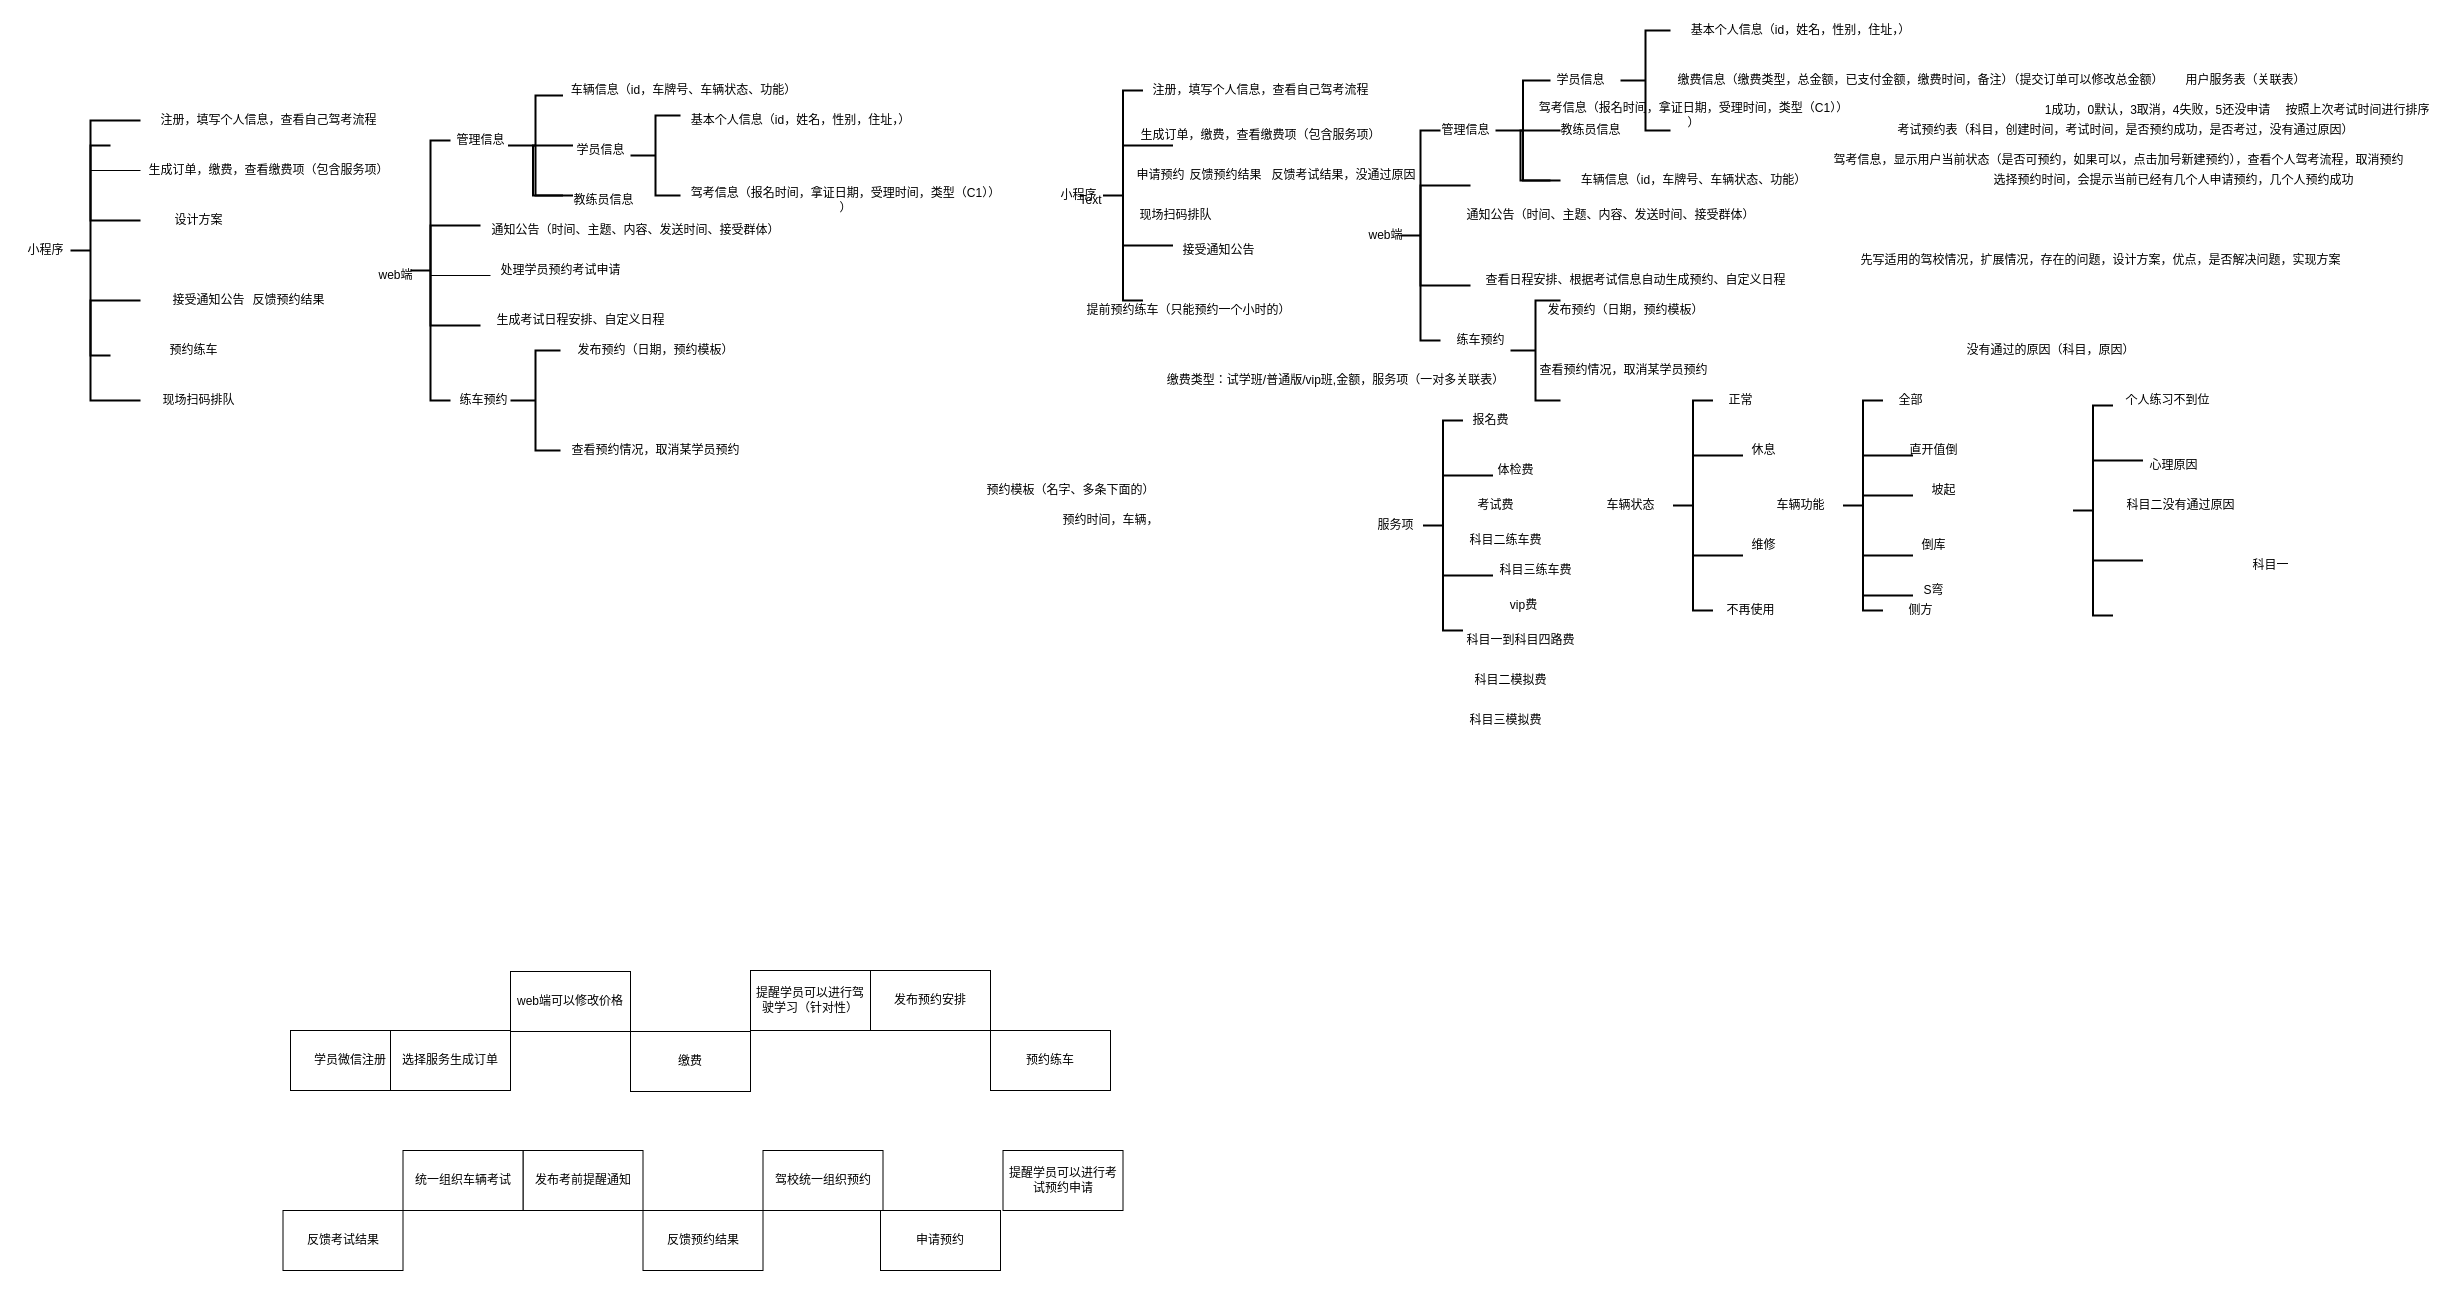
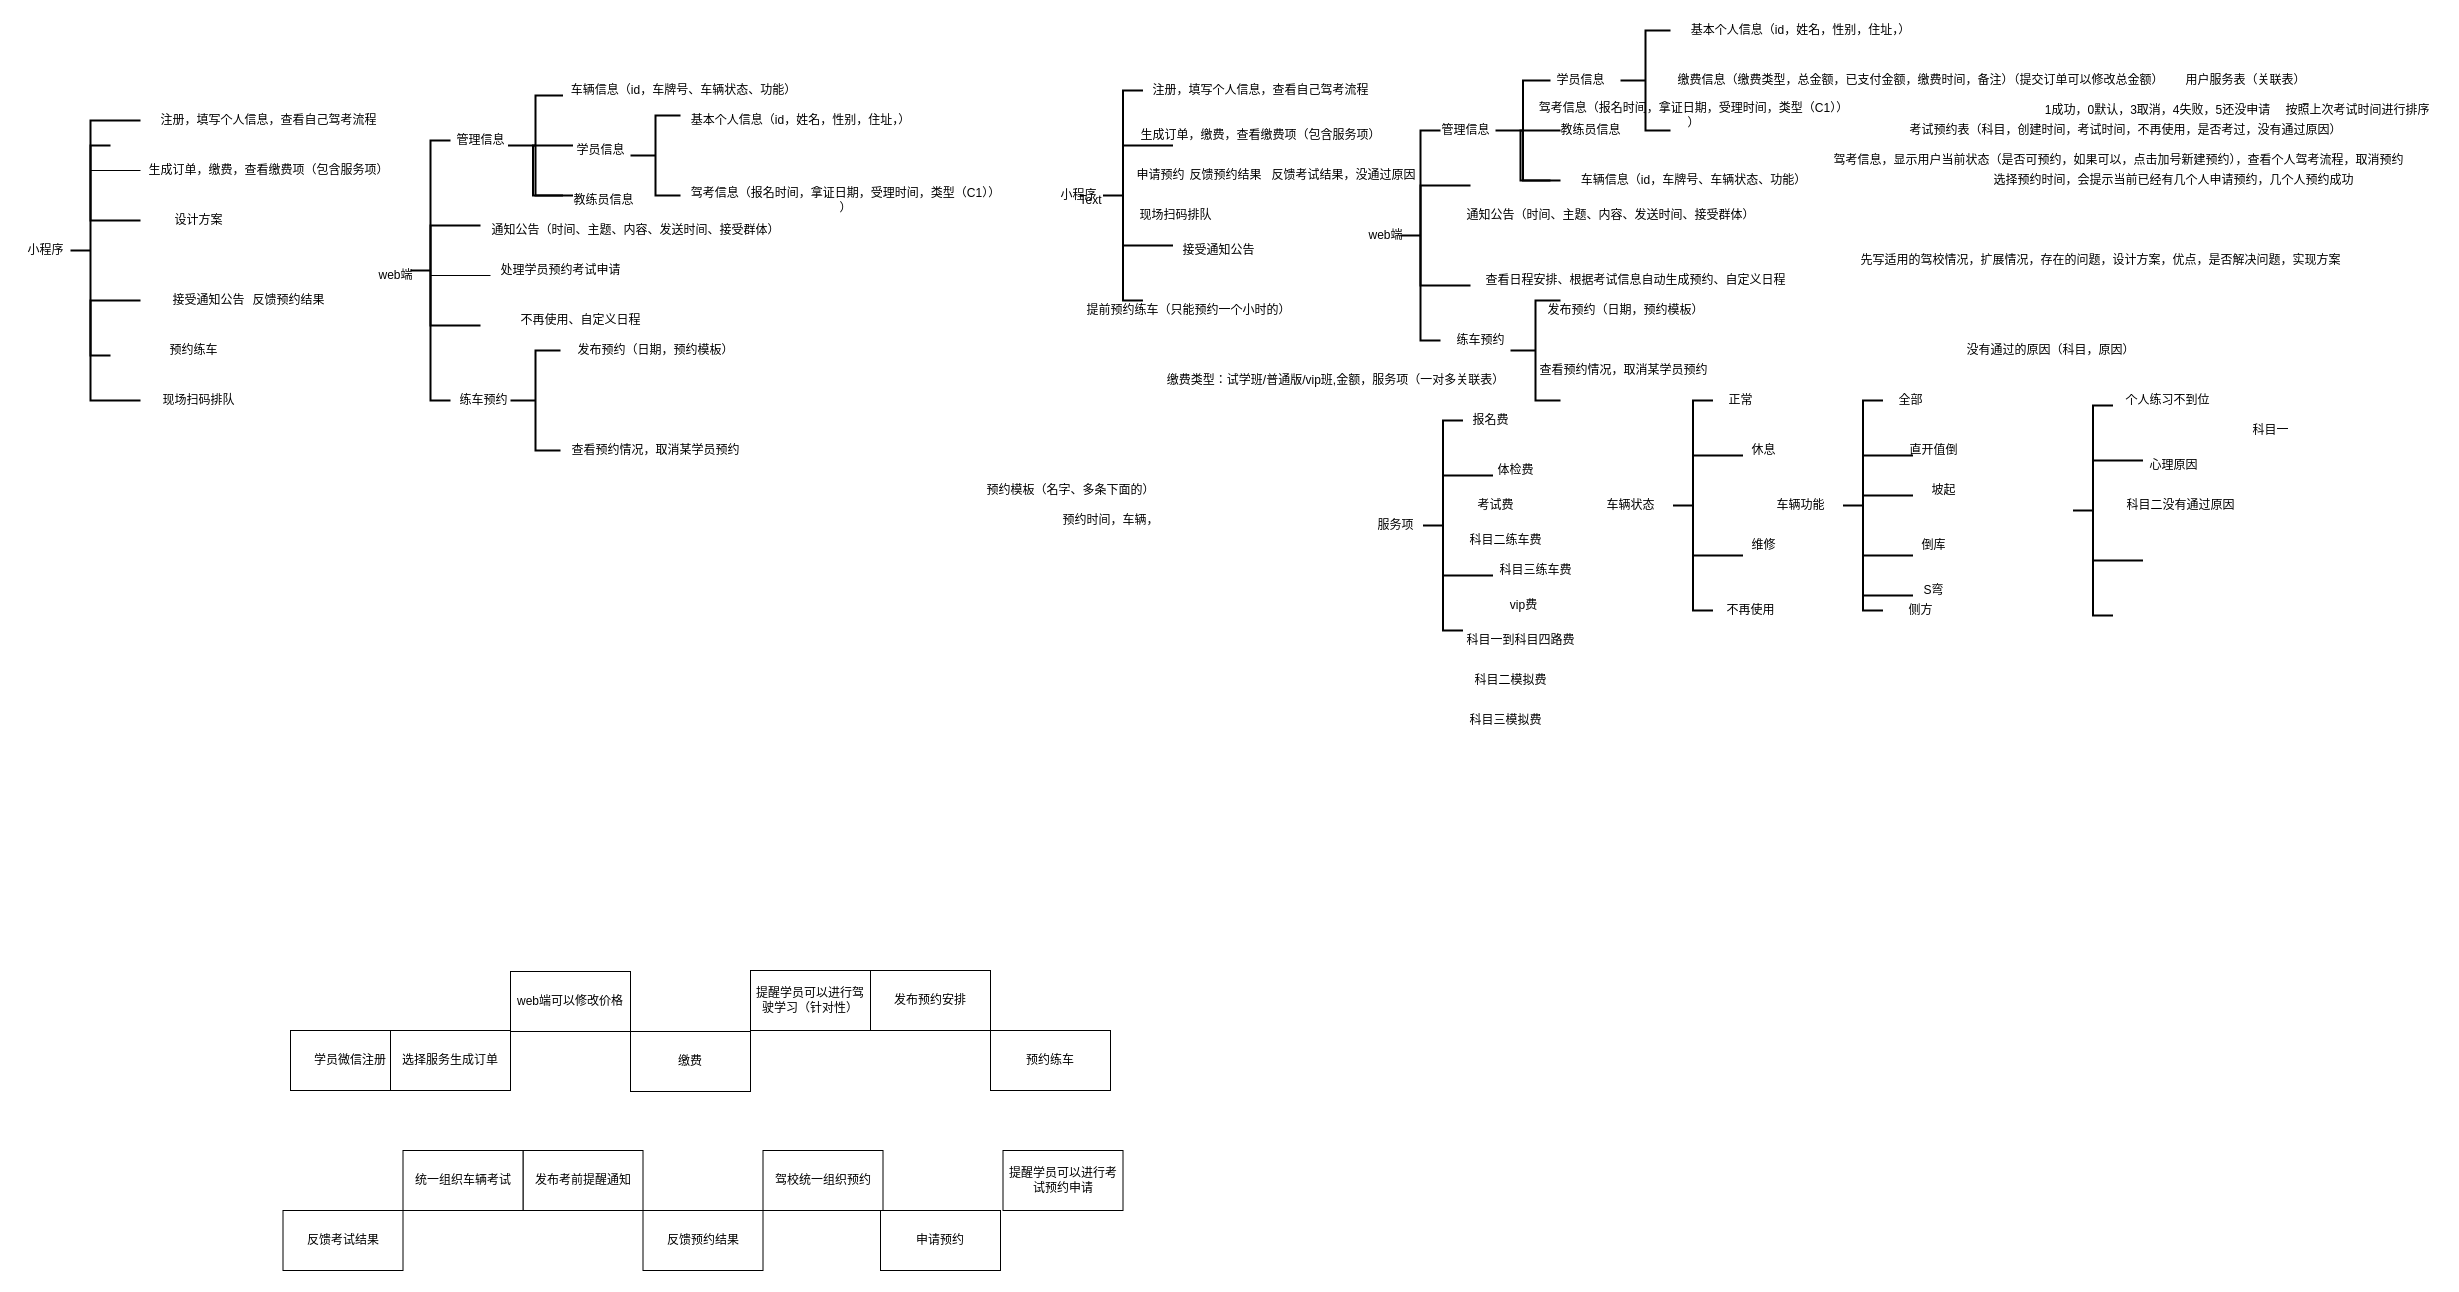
node "考试预约表（科目，创建时间，考试时间，是否预约成功，是否考过，没有通过原因）": label "考试预约表（科目，创建时间，考试时间，是否预约成功，是否考过，没有通过原因）" -> "考试预约表（科目，创建时间，考试时间，不再使用，是否考过，没有通过原因）"
node "生成考试日程安排、自定义日程": label "生成考试日程安排、自定义日程" -> "不再使用、自定义日程"
node "科目一": moved (2271, 566) -> (2271, 431)
